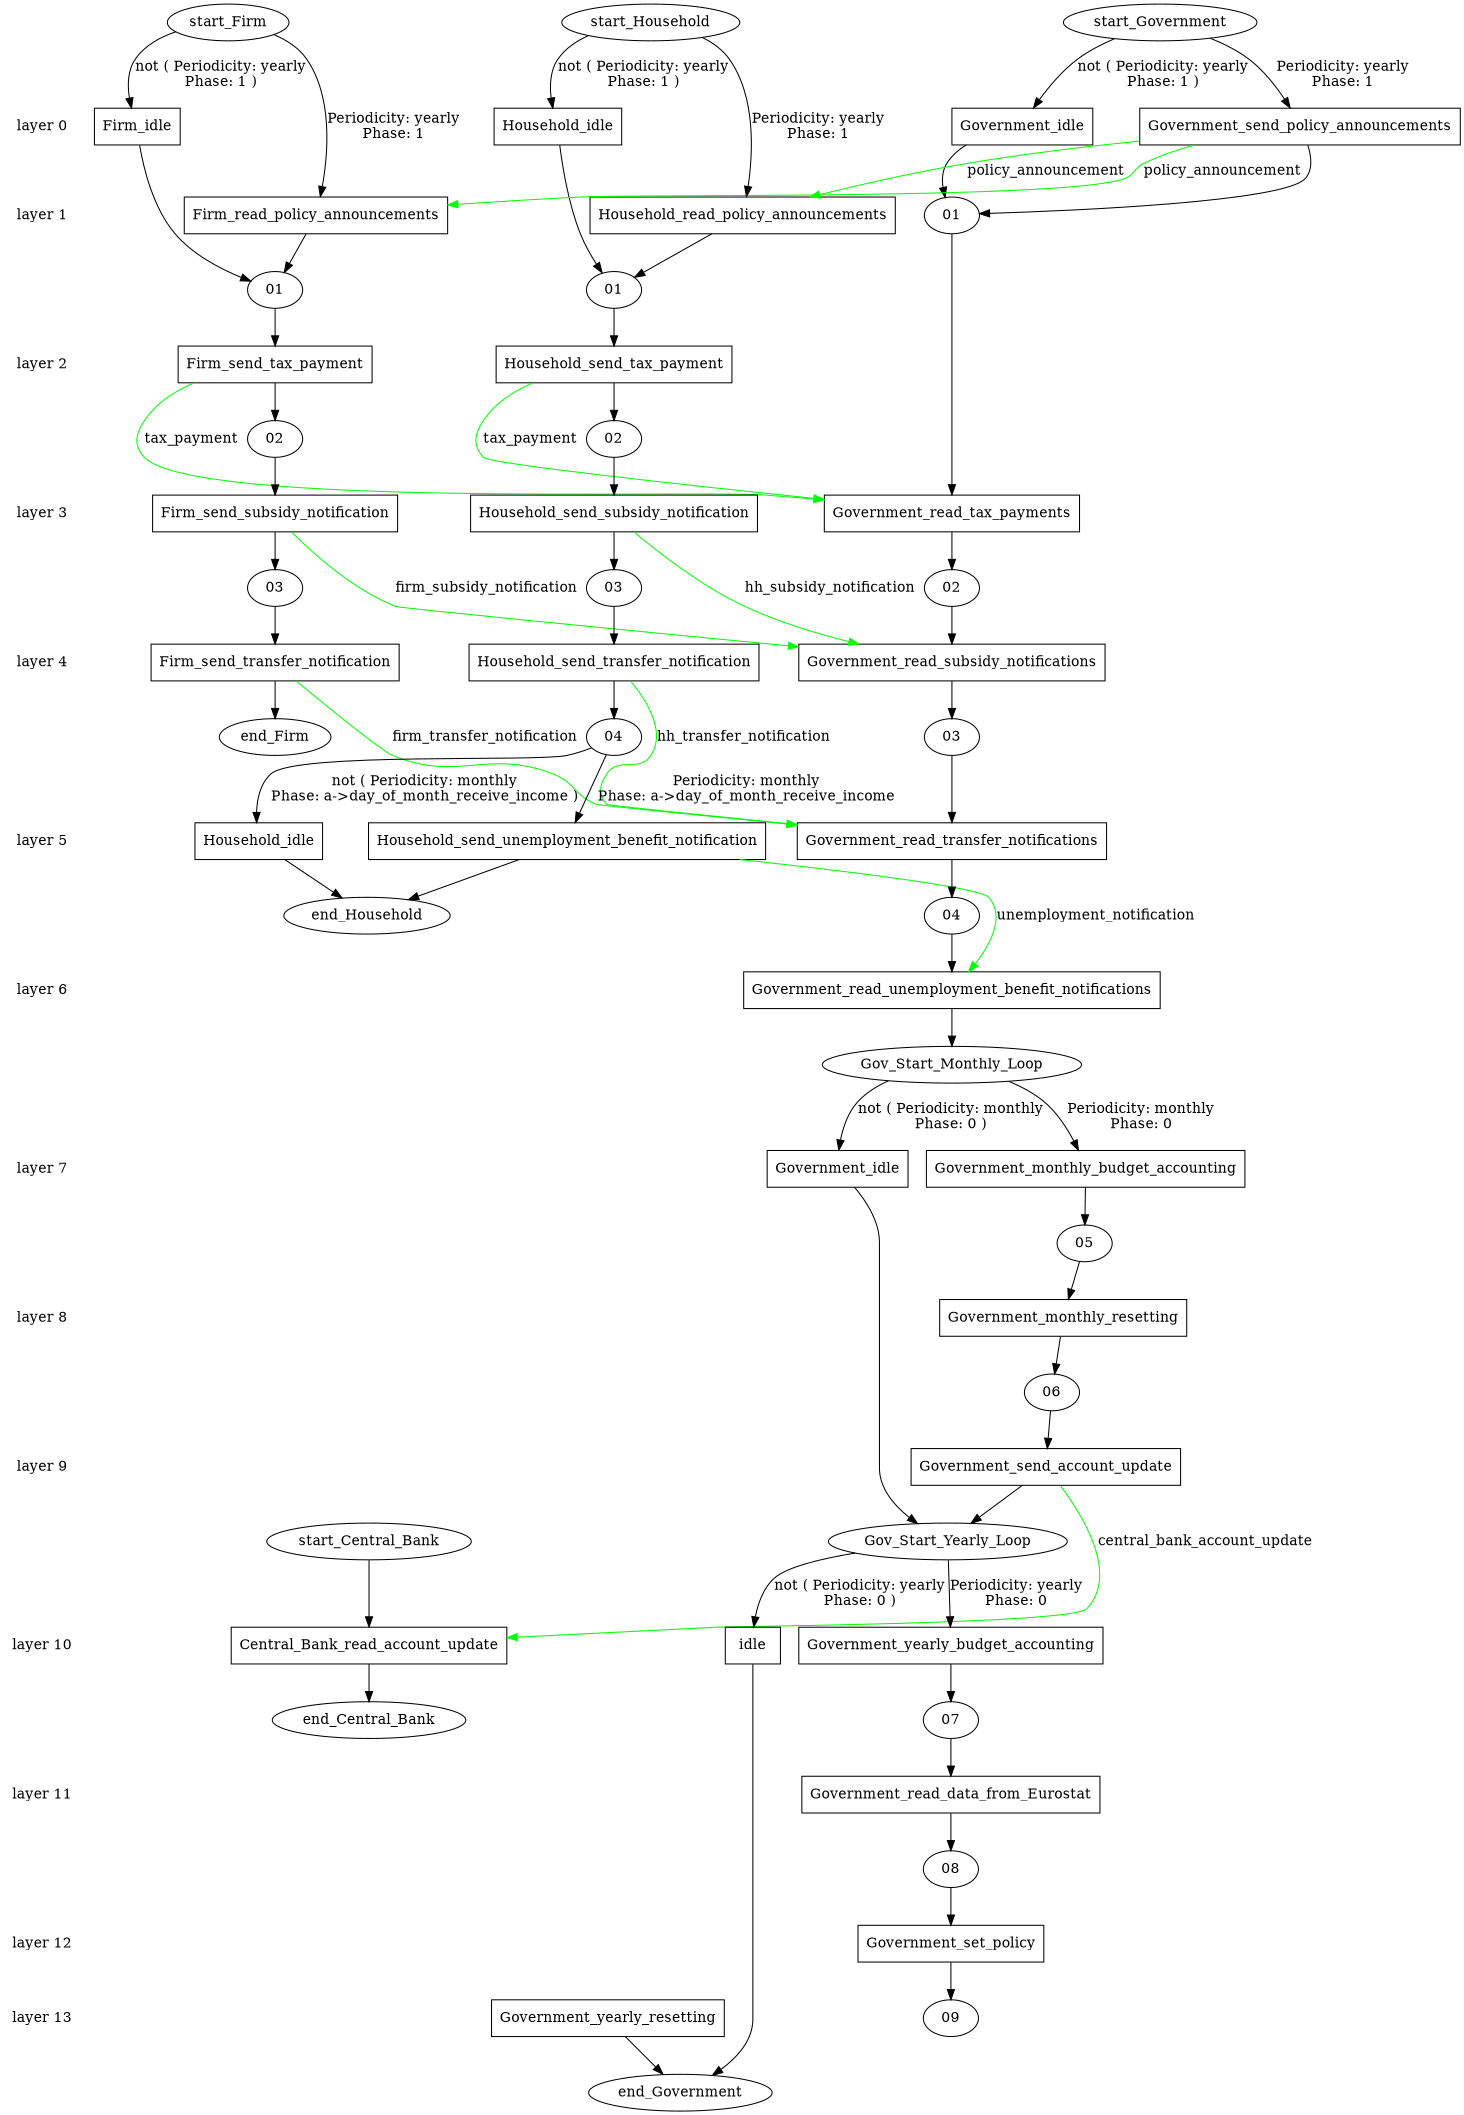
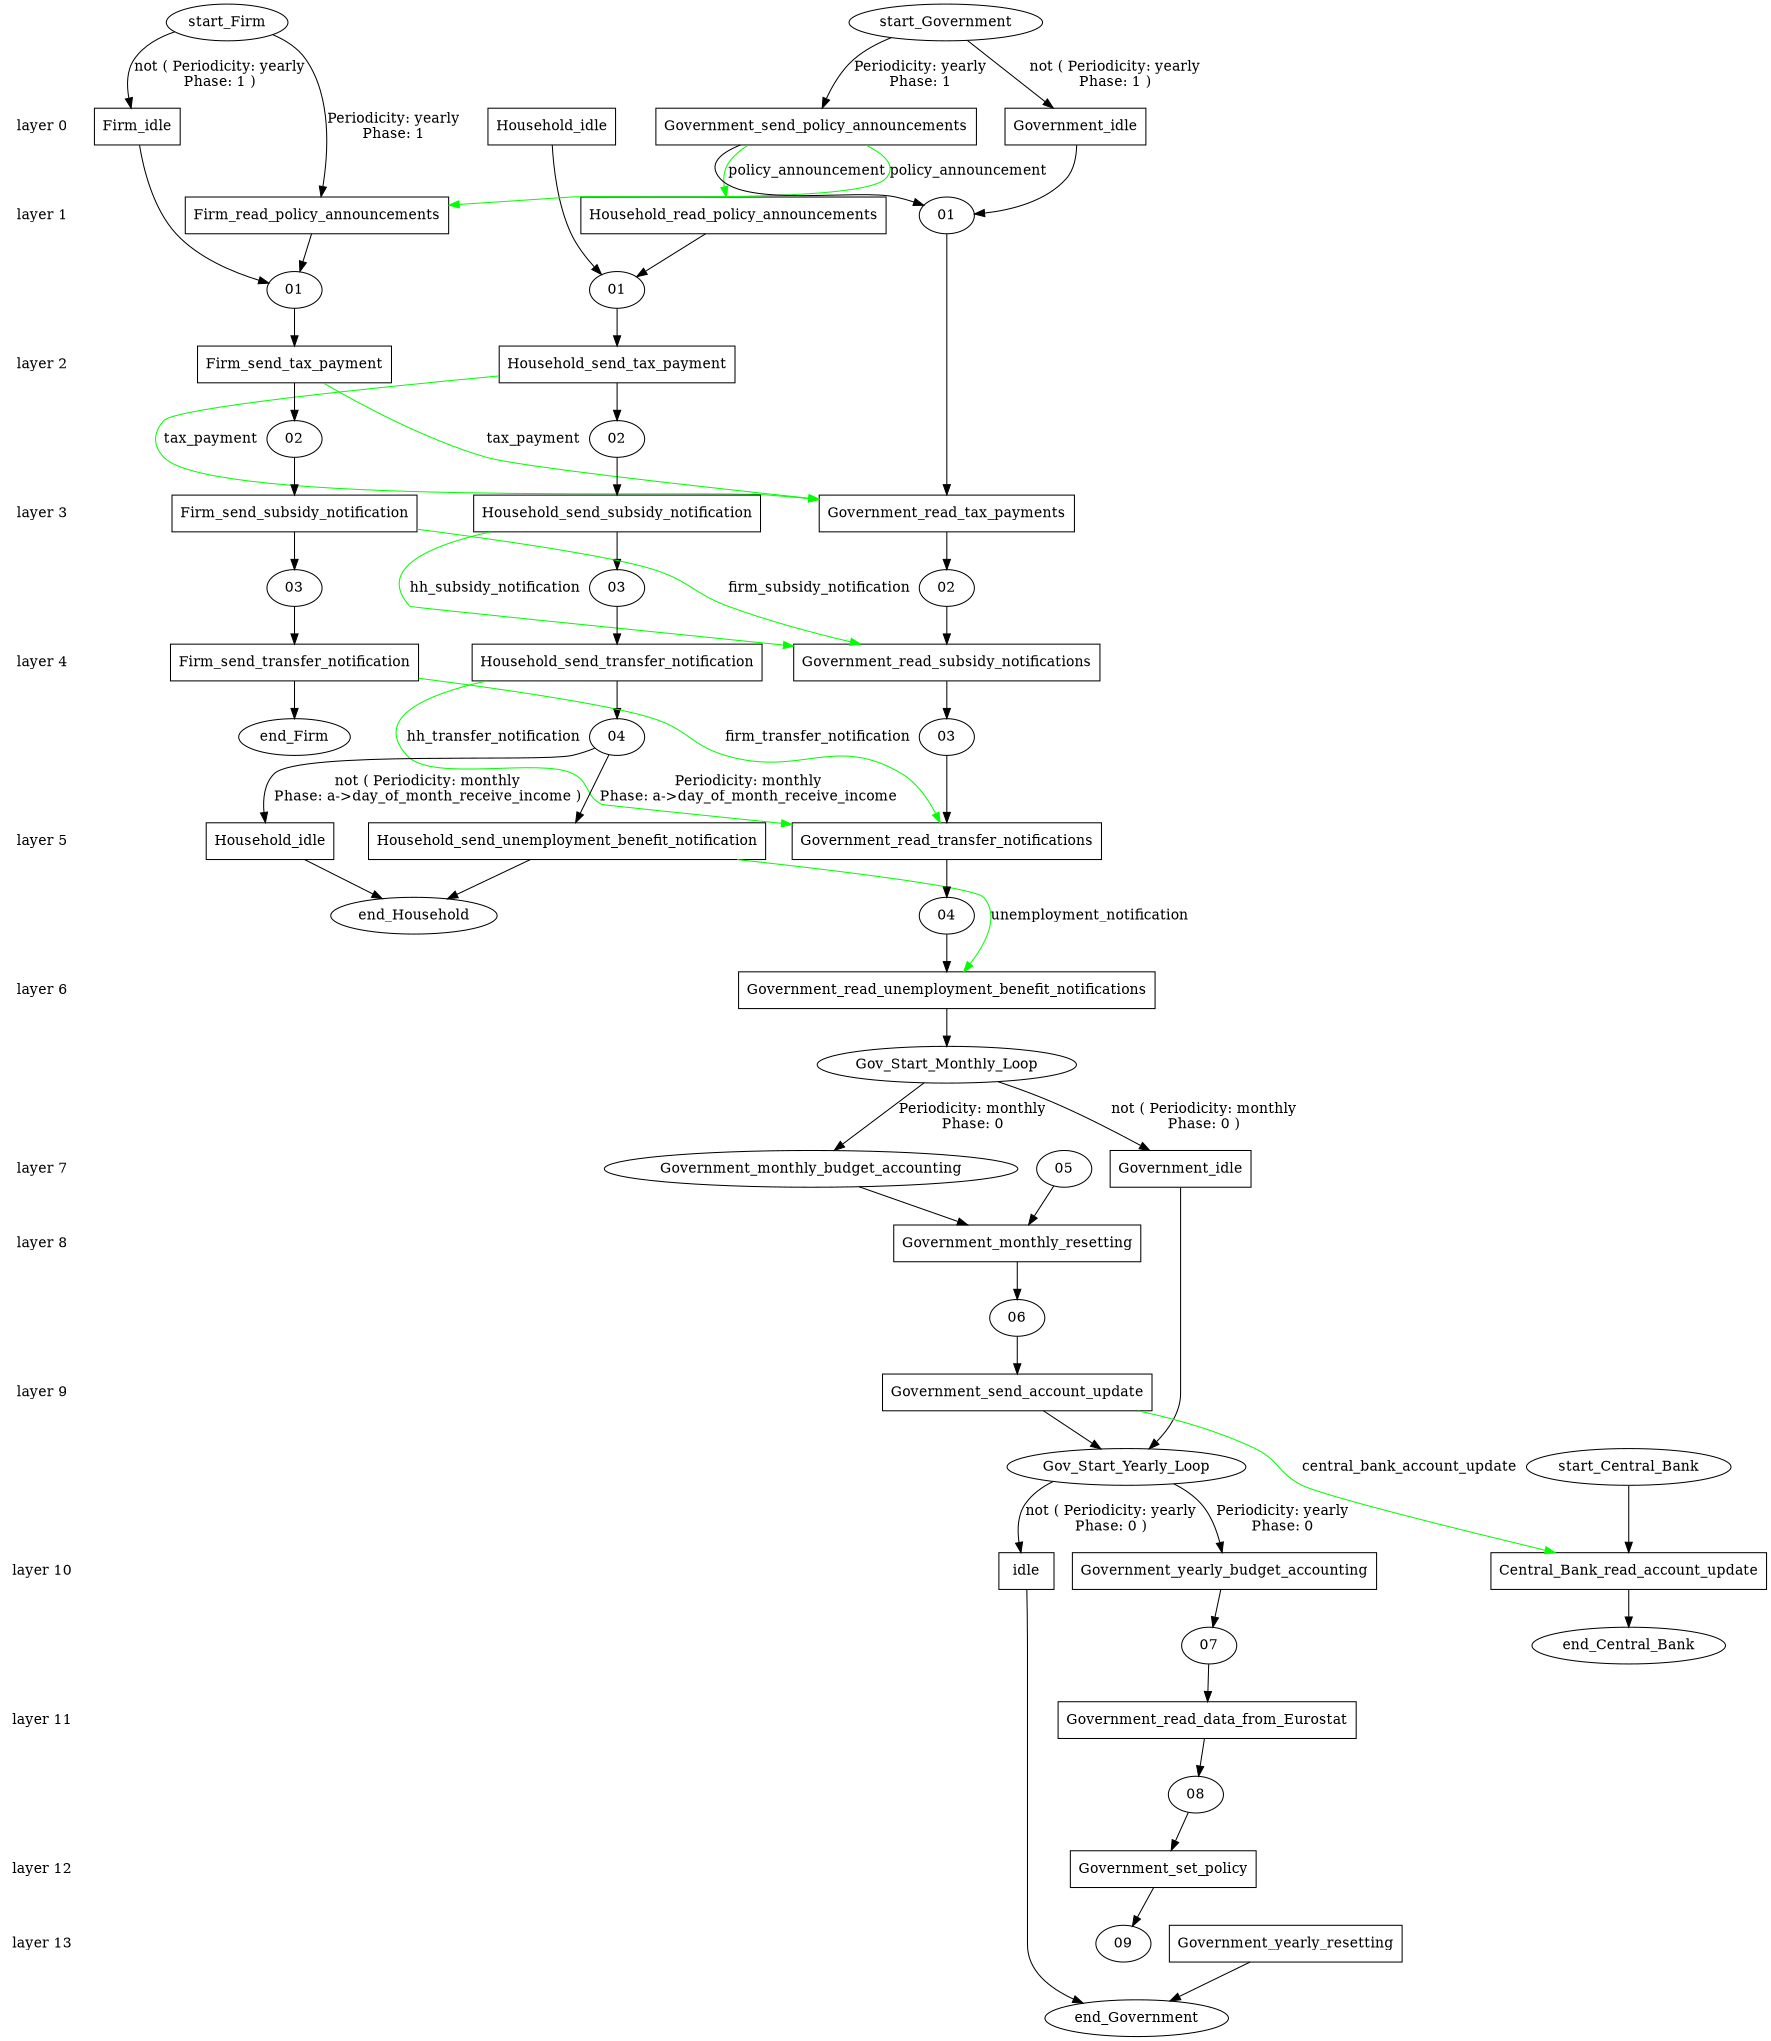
node "start_Household": removed
node "Government_monthly_budget_accounting": shape box -> ellipse
edge "Government_monthly_budget_accounting" -> "05": now "Government_monthly_budget_accounting" -> "Government_monthly_resetting"
